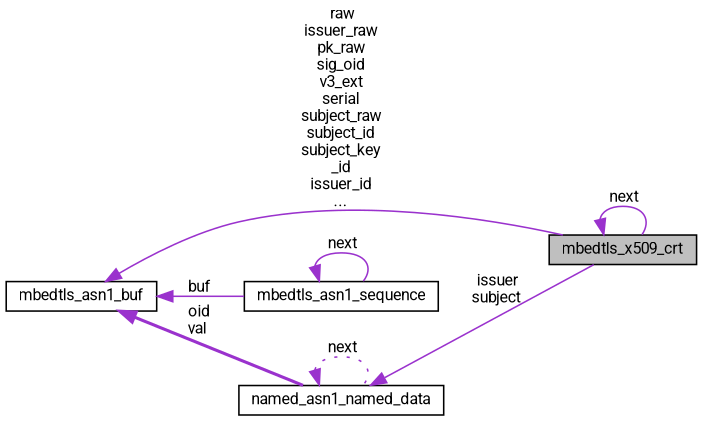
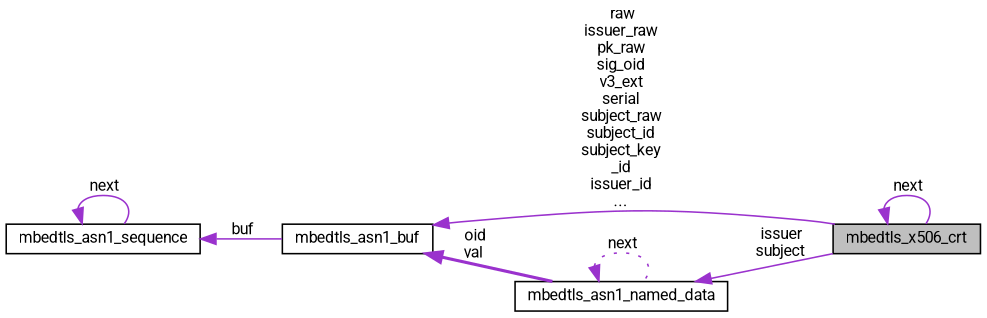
node "mbedtls_x509_crt": label "mbedtls_x509_crt" -> "mbedtls_x506_crt"
edge "mbedtls_asn1_sequence" -> "mbedtls_asn1_buf": reversed
node "named_asn1_named_data": label "named_asn1_named_data" -> "mbedtls_asn1_named_data"
